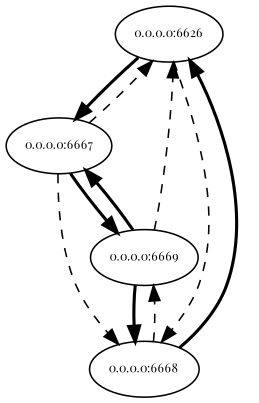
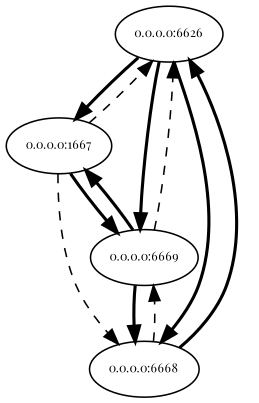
edge "0.0.0.0:6626" -> "0.0.0.0:6669": added
node "0.0.0.0:6667": label "0.0.0.0:6667" -> "0.0.0.0:1667"
edge "0.0.0.0:6626" -> "0.0.0.0:6668": style dashed -> bold
